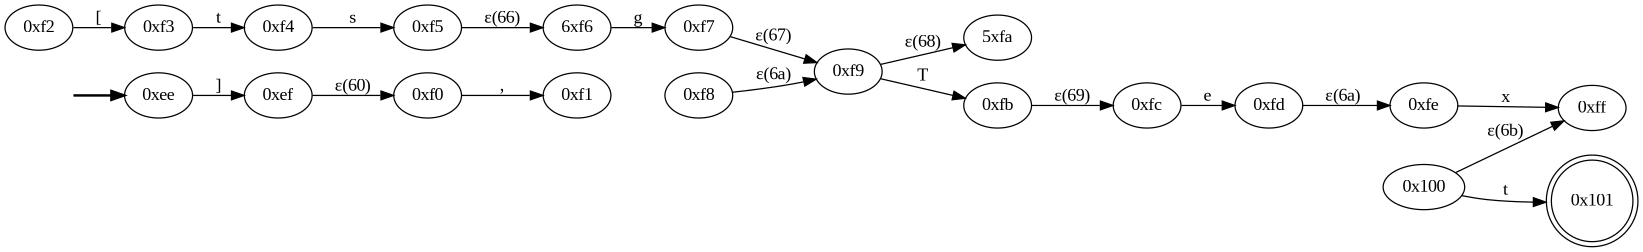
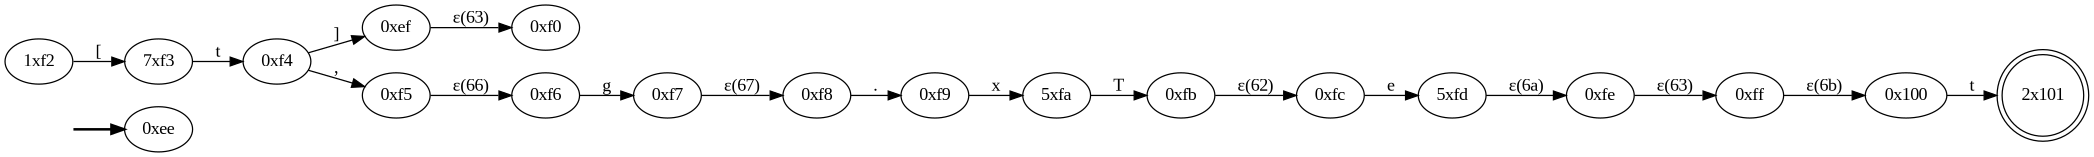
edge "0xf4" -> "0xf5": label "s" -> ","
node "0xf2": label "0xf2" -> "1xf2"
node "0xf3": label "0xf3" -> "7xf3"
node "6xf6": label "6xf6" -> "0xf6"
edge "0xf9" -> "5xfa": label "ε(68)" -> "x"
edge "0xf7" -> "0xf9": now "0xf7" -> "0xf8"
edge "0xf8" -> "0xf9": label "ε(6a)" -> "."
edge "0xef" -> "0xf0": label "ε(60)" -> "ε(63)"
edge "0xf9" -> "0xfb": now "5xfa" -> "0xfb"
edge "0xee" -> "0xef": now "0xf4" -> "0xef"
node "0xf1": removed
edge "0xfb" -> "0xfc": label "ε(69)" -> "ε(62)"
edge "0xfe" -> "0xff": label "x" -> "ε(63)"
node "0xfd": label "0xfd" -> "5xfd"
edge "0x100" -> "0xff": reversed
node "0x101": label "0x101" -> "2x101"
